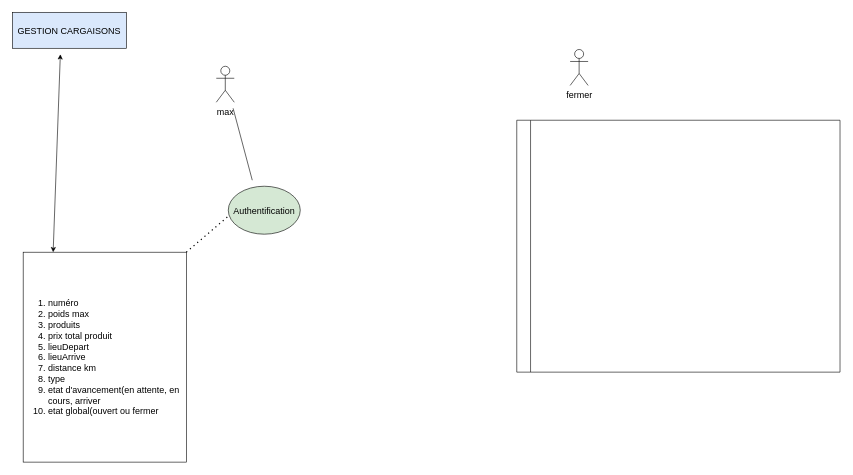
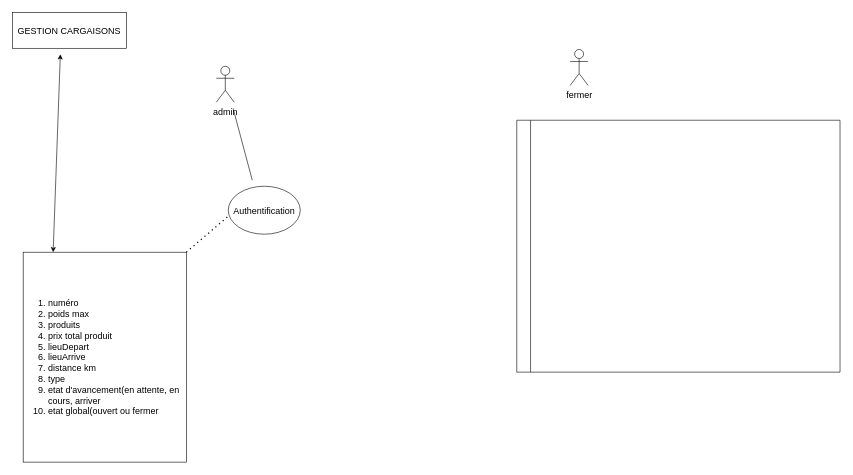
node "GESTION CARGAISONS": fillcolor #dae8fc -> #ffffff
node "max": label "max" -> "admin"
node "Authentification": fillcolor #d5e8d4 -> #ffffff
